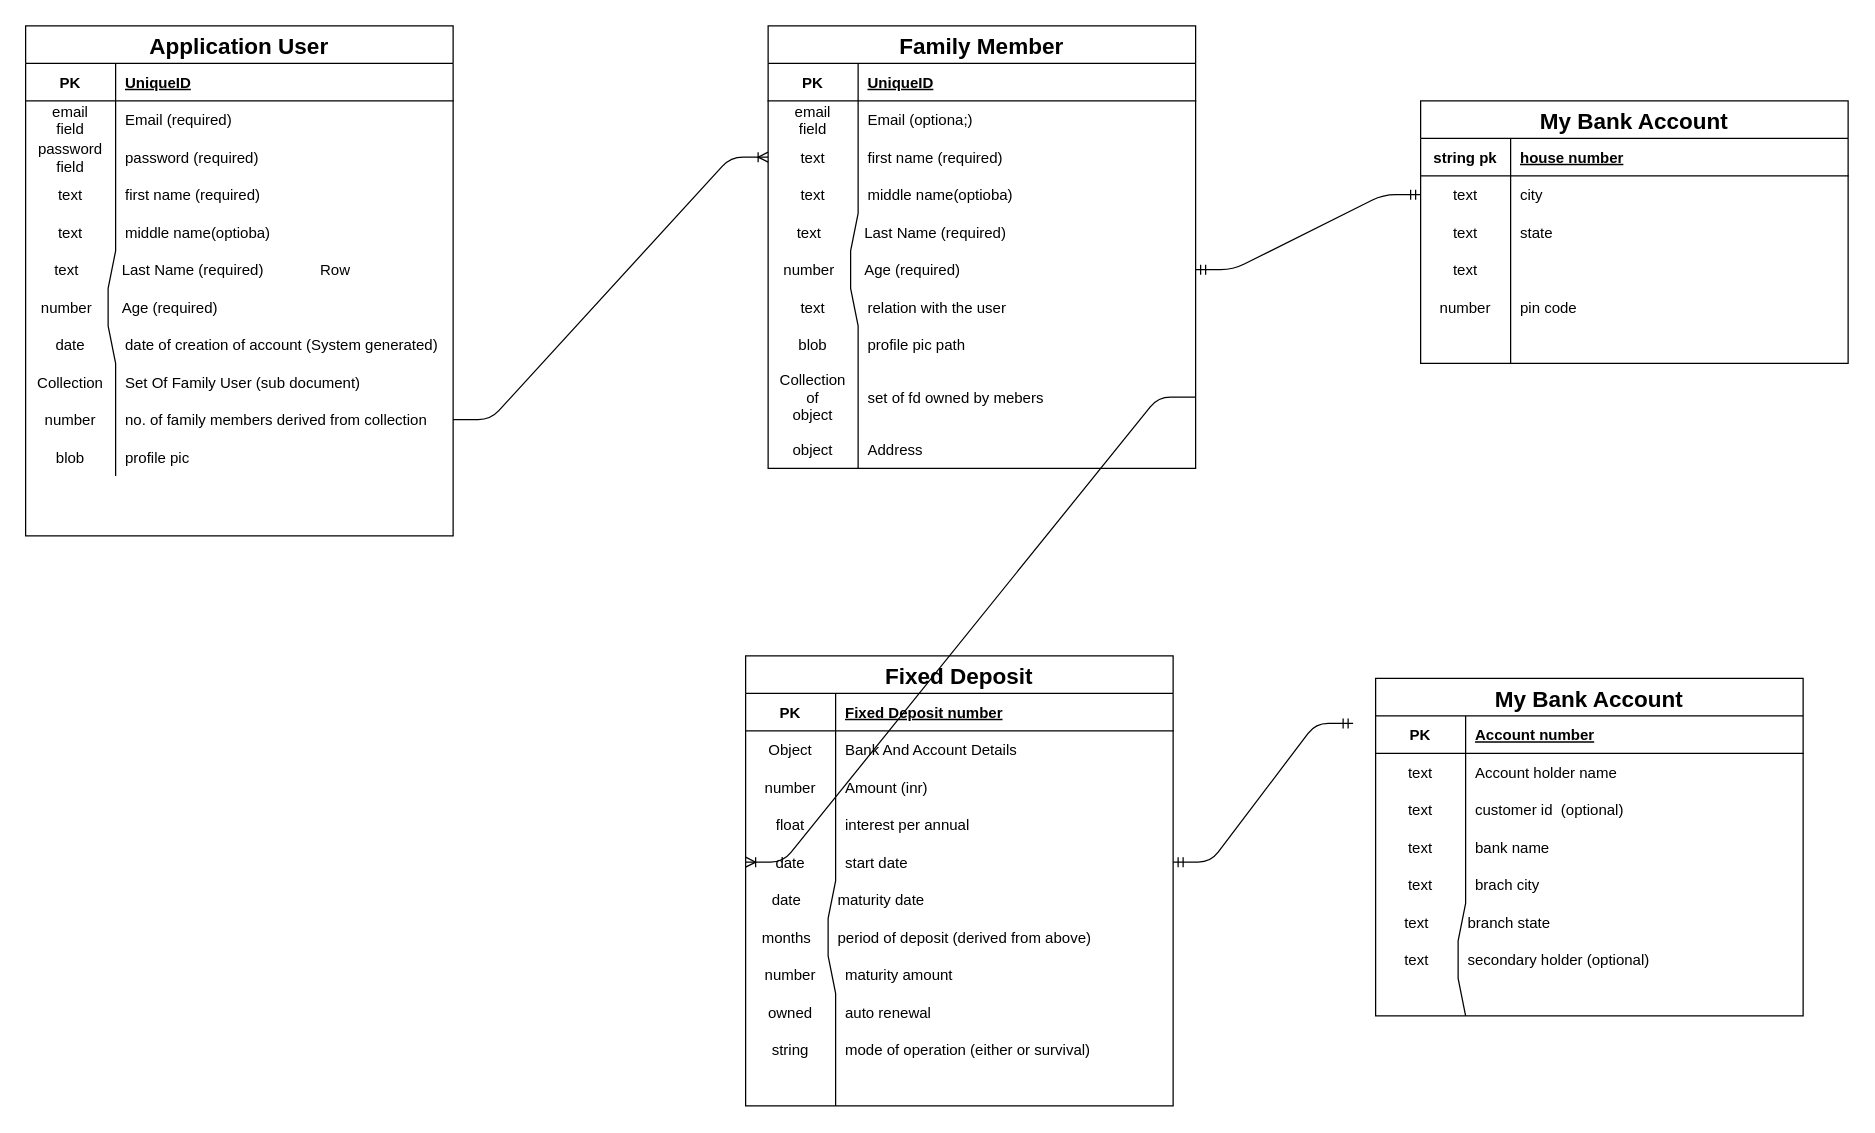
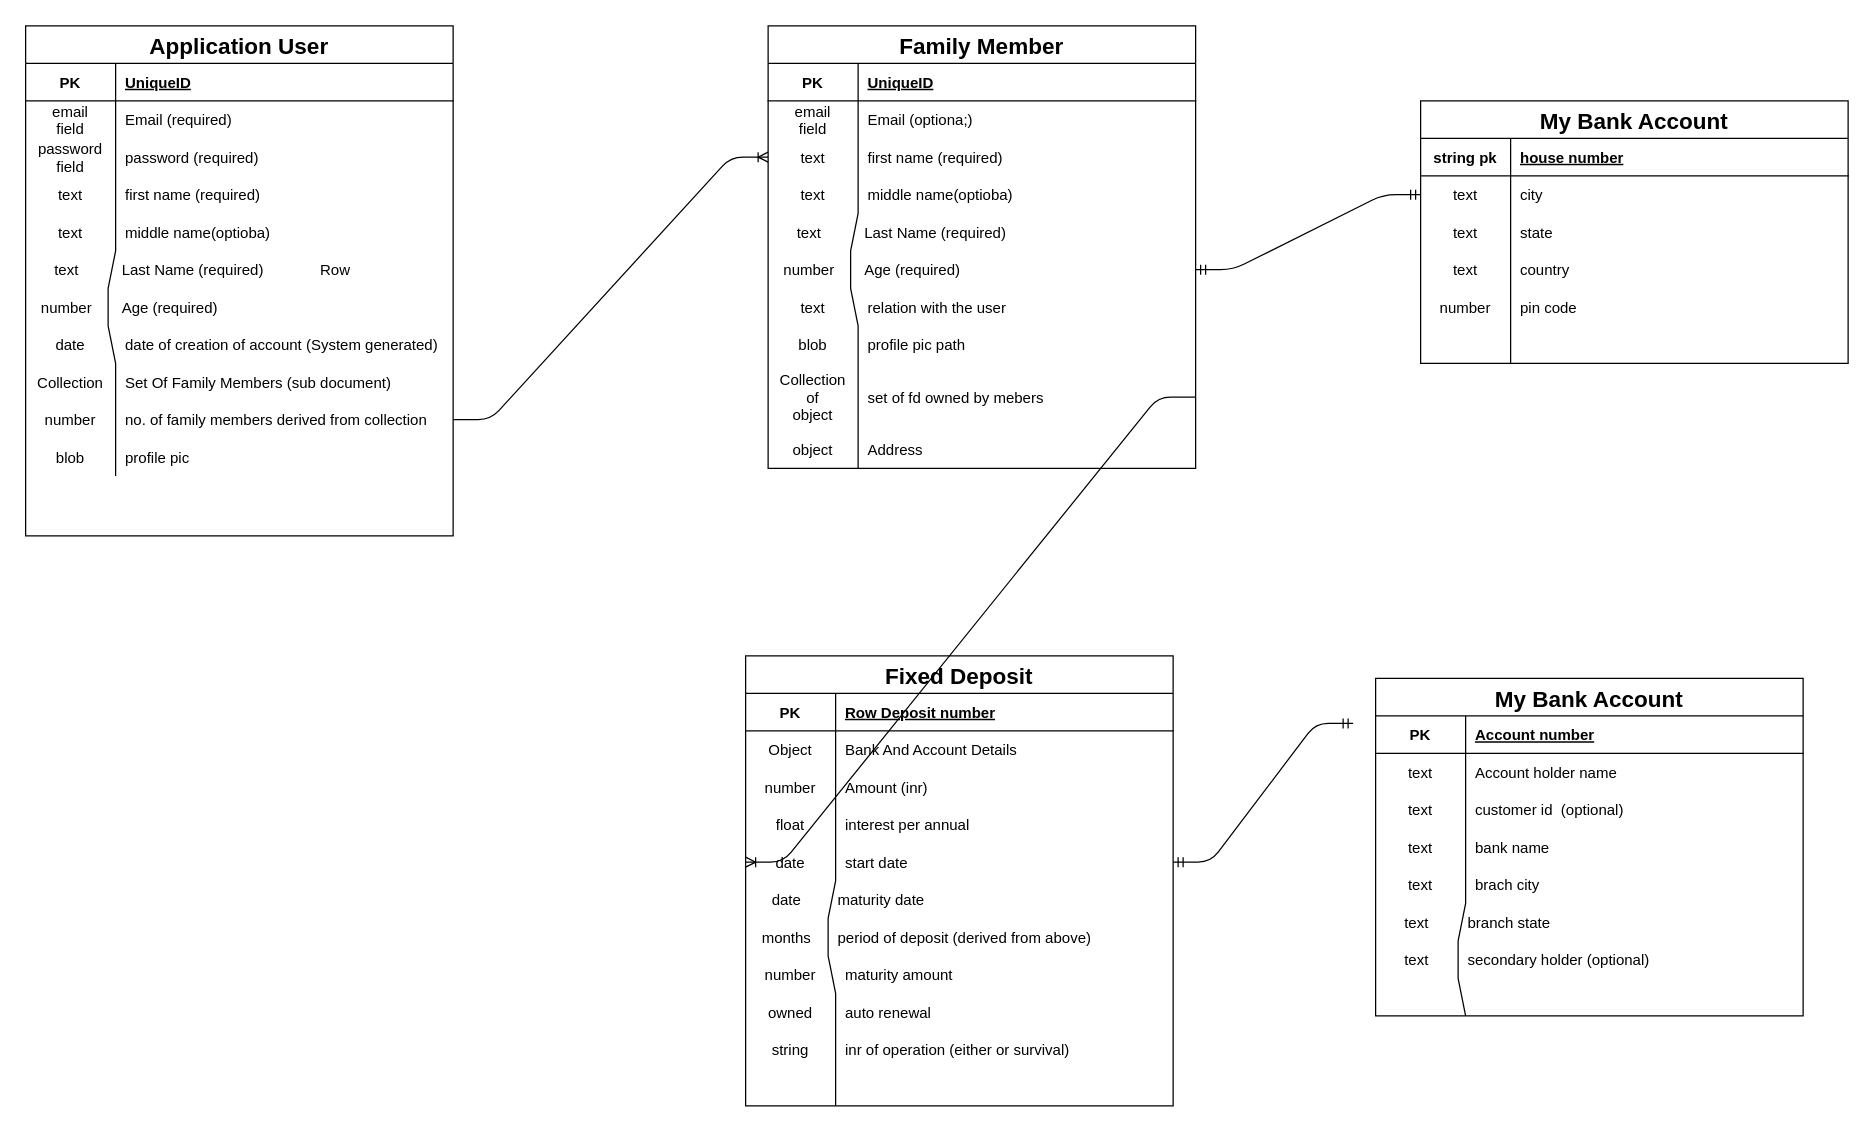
node "country": added
node "Set Of Family User (sub document)": label "Set Of Family User (sub document)" -> "Set Of Family Members (sub document)"
node "Fixed Deposit number": label "Fixed Deposit number" -> "Row Deposit number"
node "mode of operation (either or survival)": label "mode of operation (either or survival)" -> "inr of operation (either or survival)"
